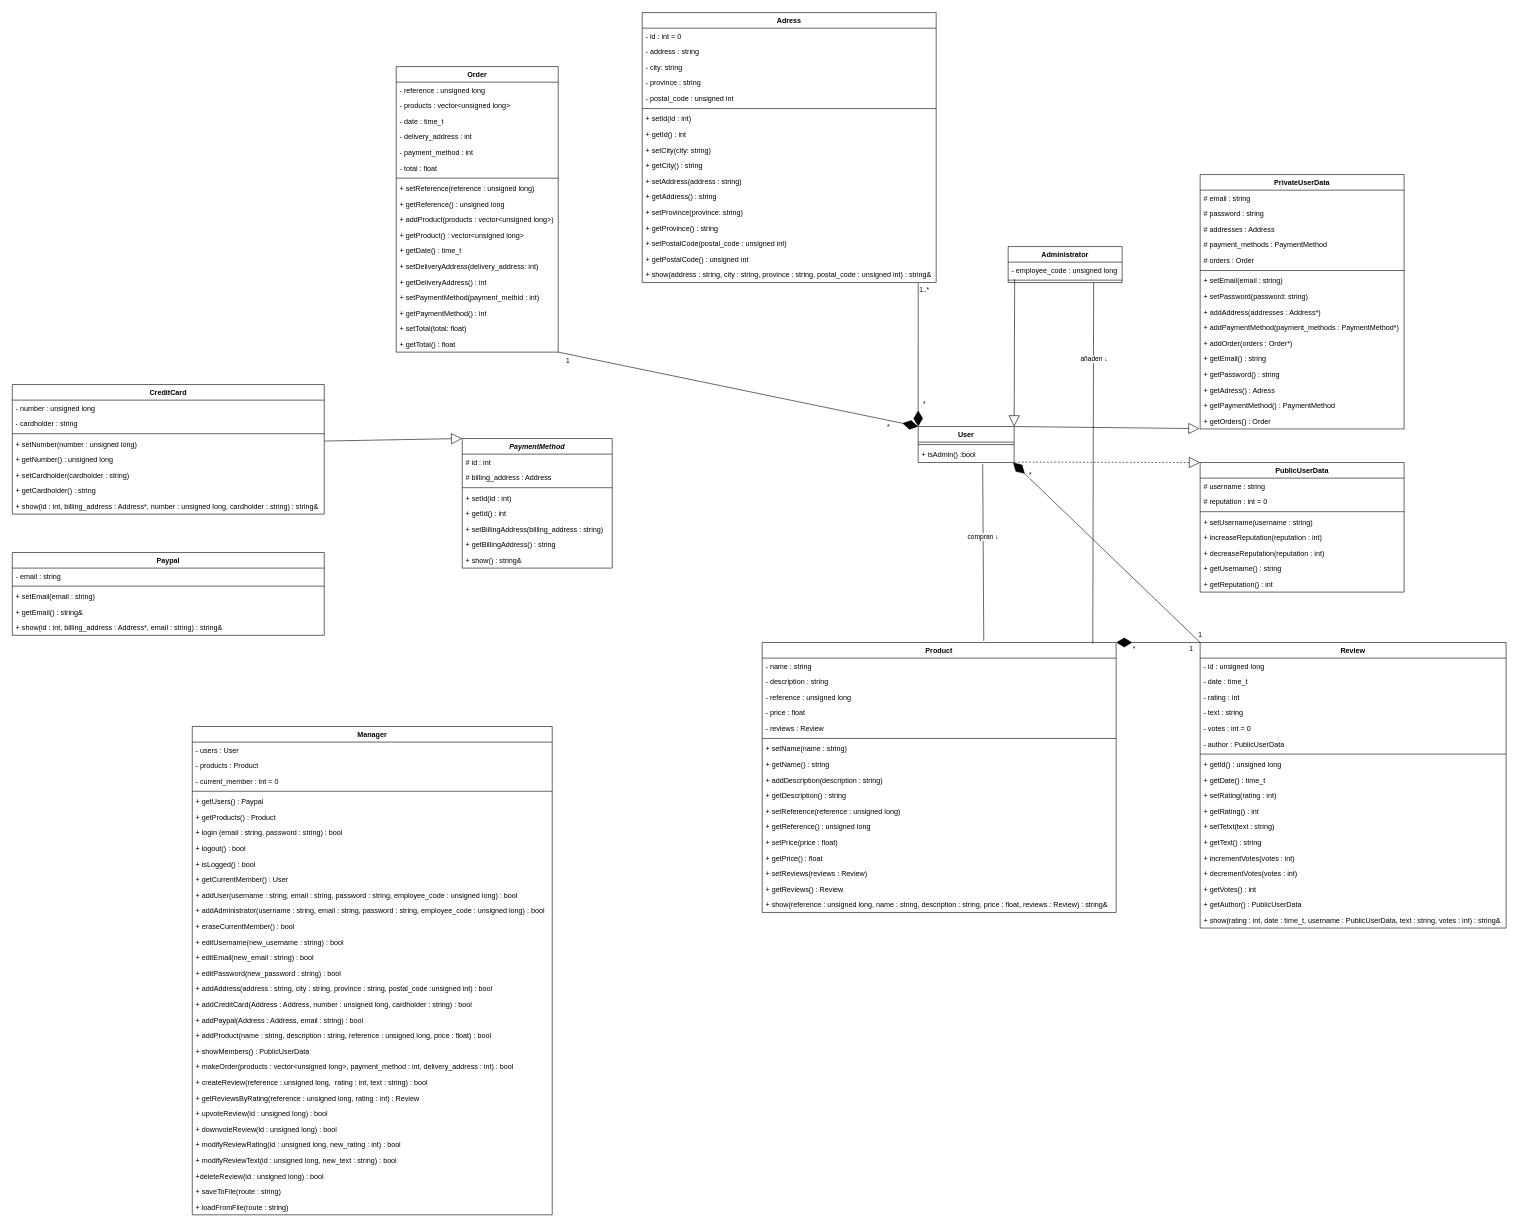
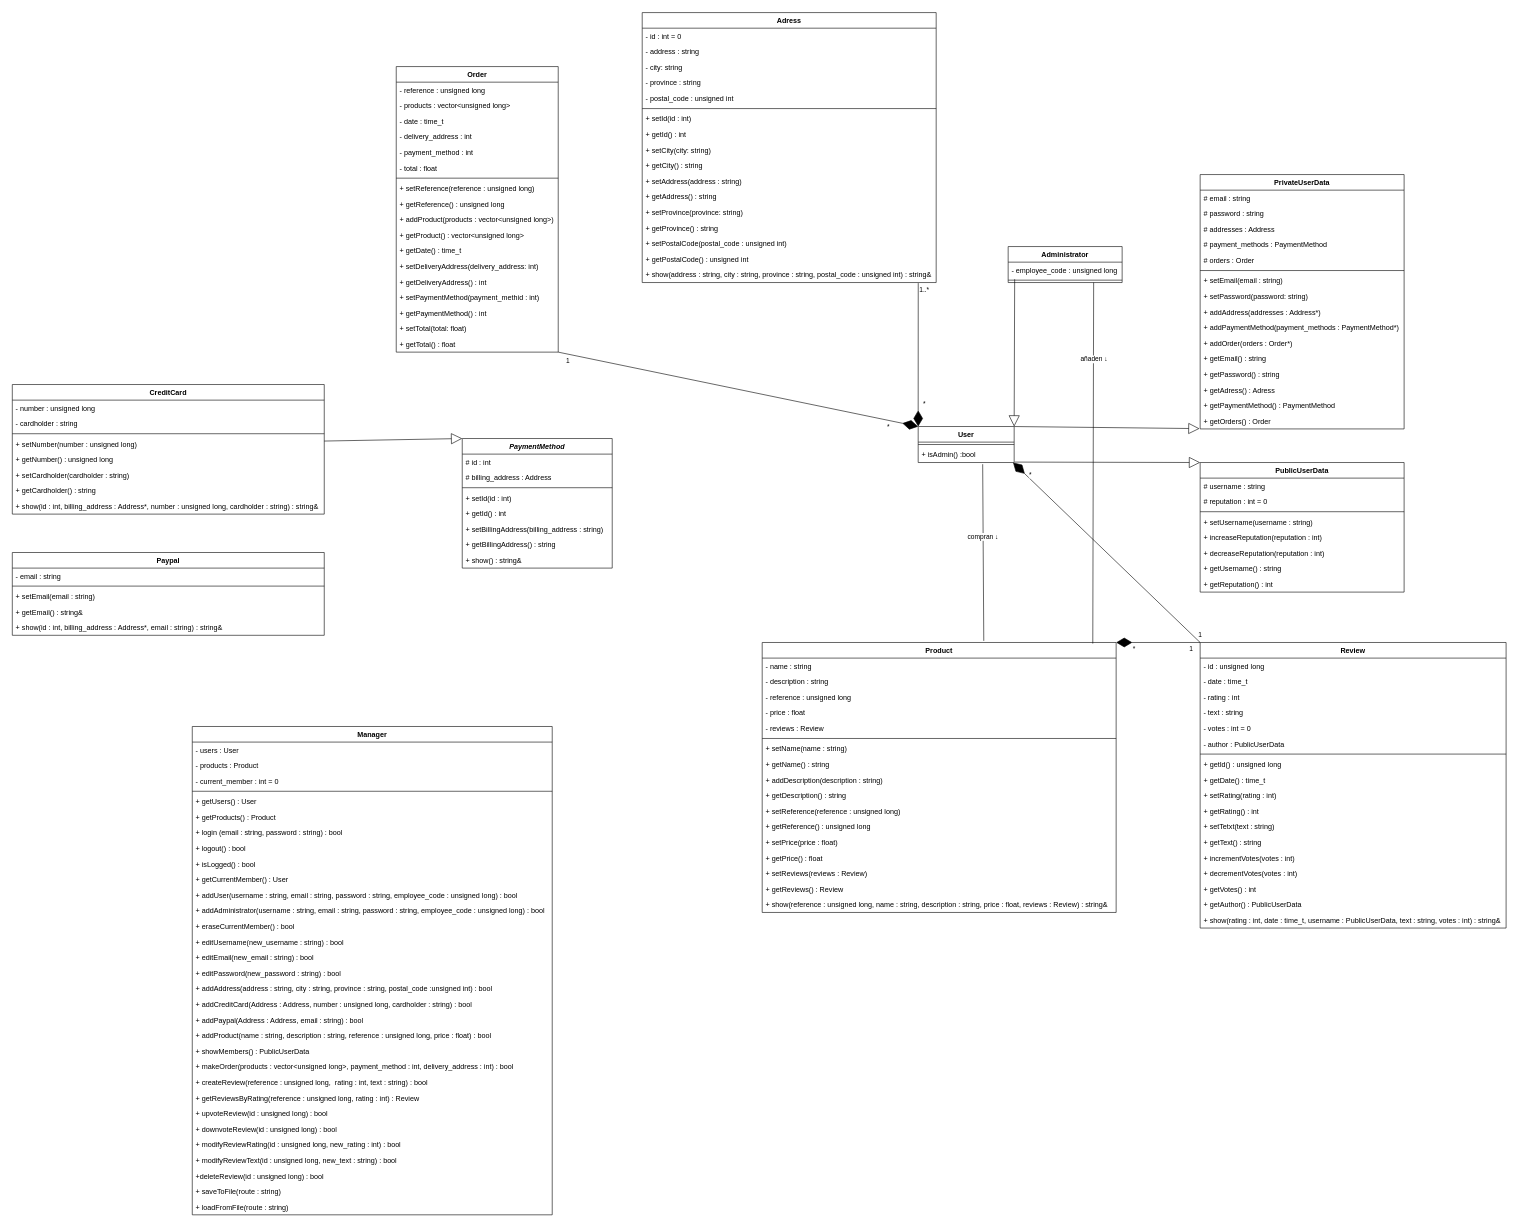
edge "+ isAdmin() :bool" -> "PublicUserData": style dashed -> solid
node "+ getUsers() : Paypal": label "+ getUsers() : Paypal" -> "+ getUsers() : User"
